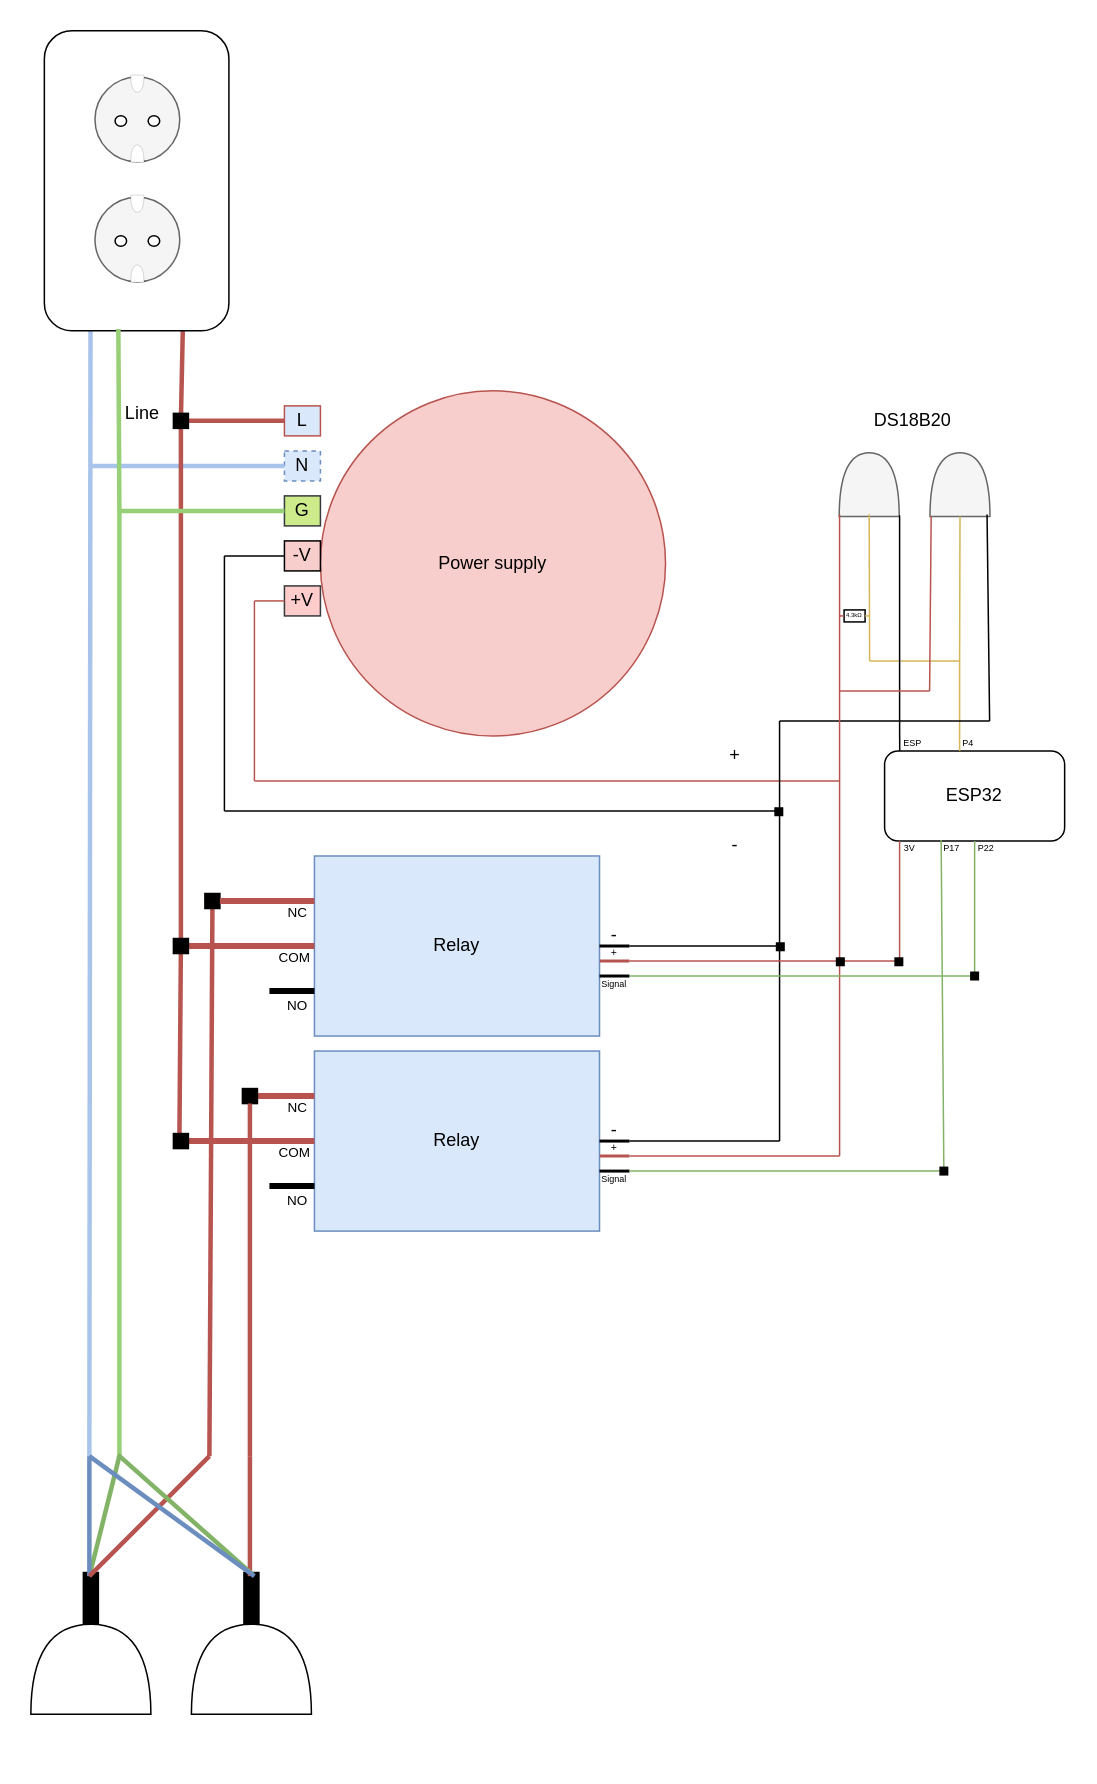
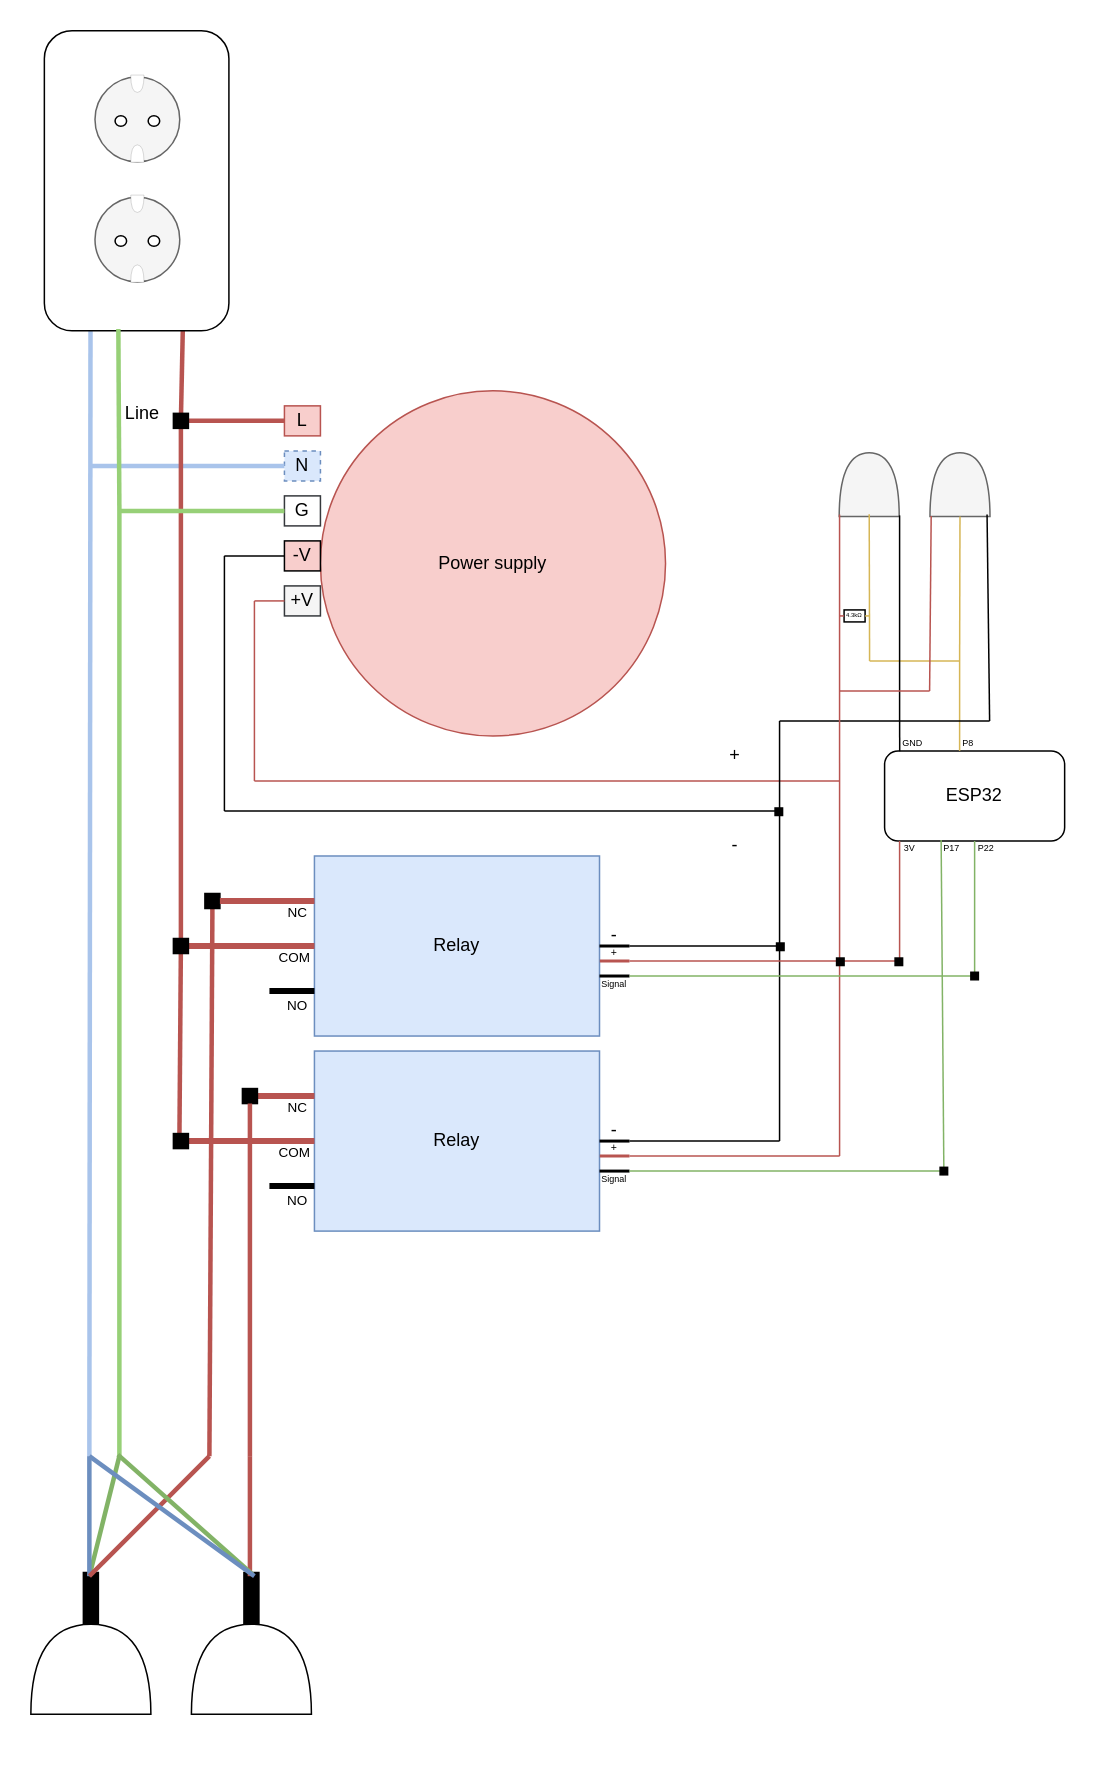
node "L": fillcolor #dae8fc -> #f8cecc
node "DS18B20": removed
node "G": fillcolor #cdeb8b -> #ffffff
node "+V": fillcolor #ffcccc -> #f5f5f5
node "ESP": label "ESP" -> "GND"
node "P4": label "P4" -> "P8"
